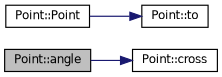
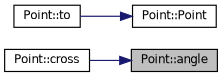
edge "Point::Point" -> "Point::to": reversed
edge "Point::angle" -> "Point::cross": reversed
